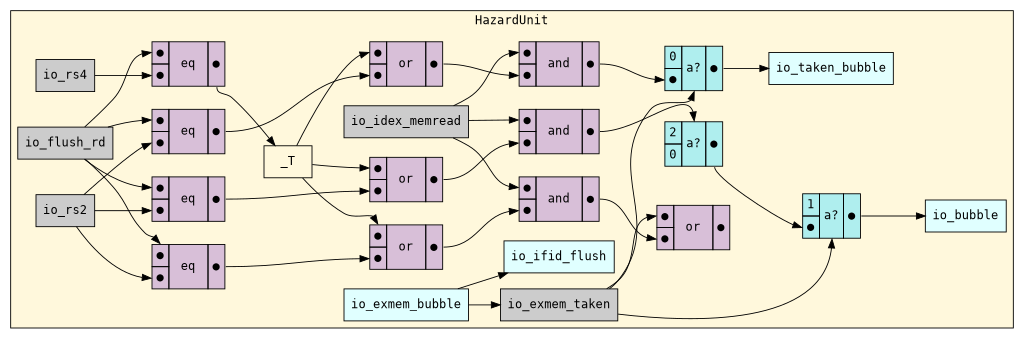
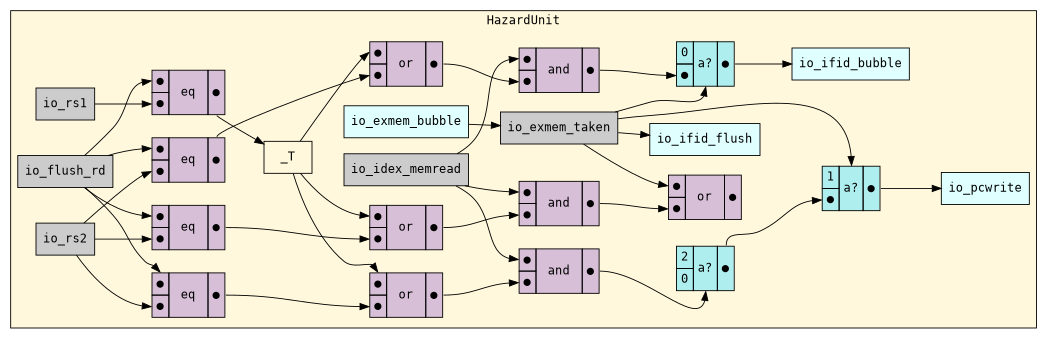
node "io_taken_bubble": label "io_taken_bubble" -> "io_ifid_bubble"
node "io_rs4": label "io_rs4" -> "io_rs1"
node "io_bubble": label "io_bubble" -> "io_pcwrite"
edge "io_exmem_bubble" -> "io_ifid_flush": now "io_exmem_taken" -> "io_ifid_flush"
